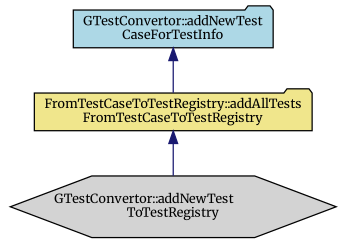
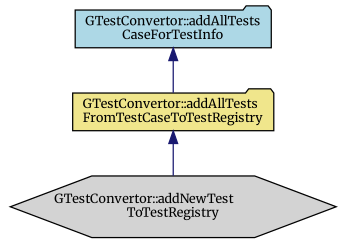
node "GTestConvertor::addNewTest CaseForTestInfo": label "GTestConvertor::addNewTest CaseForTestInfo" -> "GTestConvertor::addAllTests CaseForTestInfo"
node "FromTestCaseToTestRegistry::addAllTests FromTestCaseToTestRegistry": label "FromTestCaseToTestRegistry::addAllTests FromTestCaseToTestRegistry" -> "GTestConvertor::addAllTests FromTestCaseToTestRegistry"
